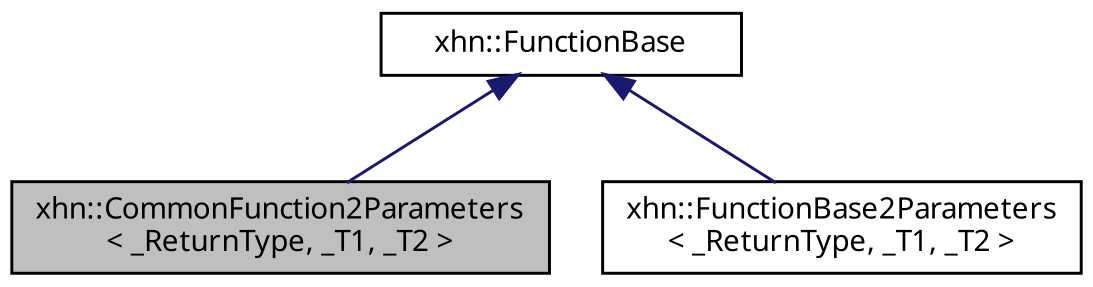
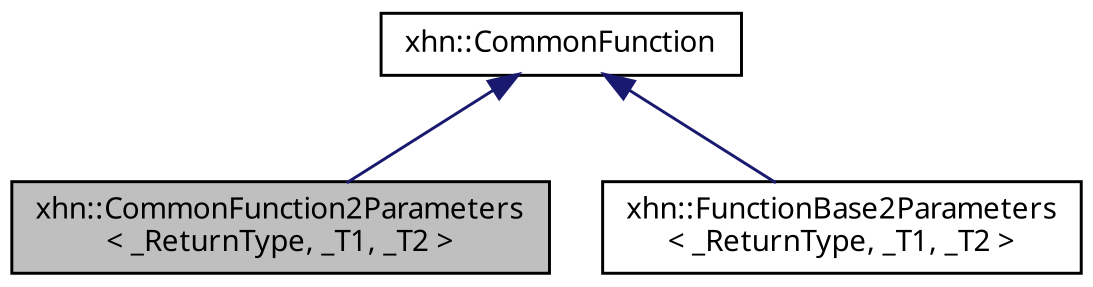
node "xhn::FunctionBase": label "xhn::FunctionBase" -> "xhn::CommonFunction"
